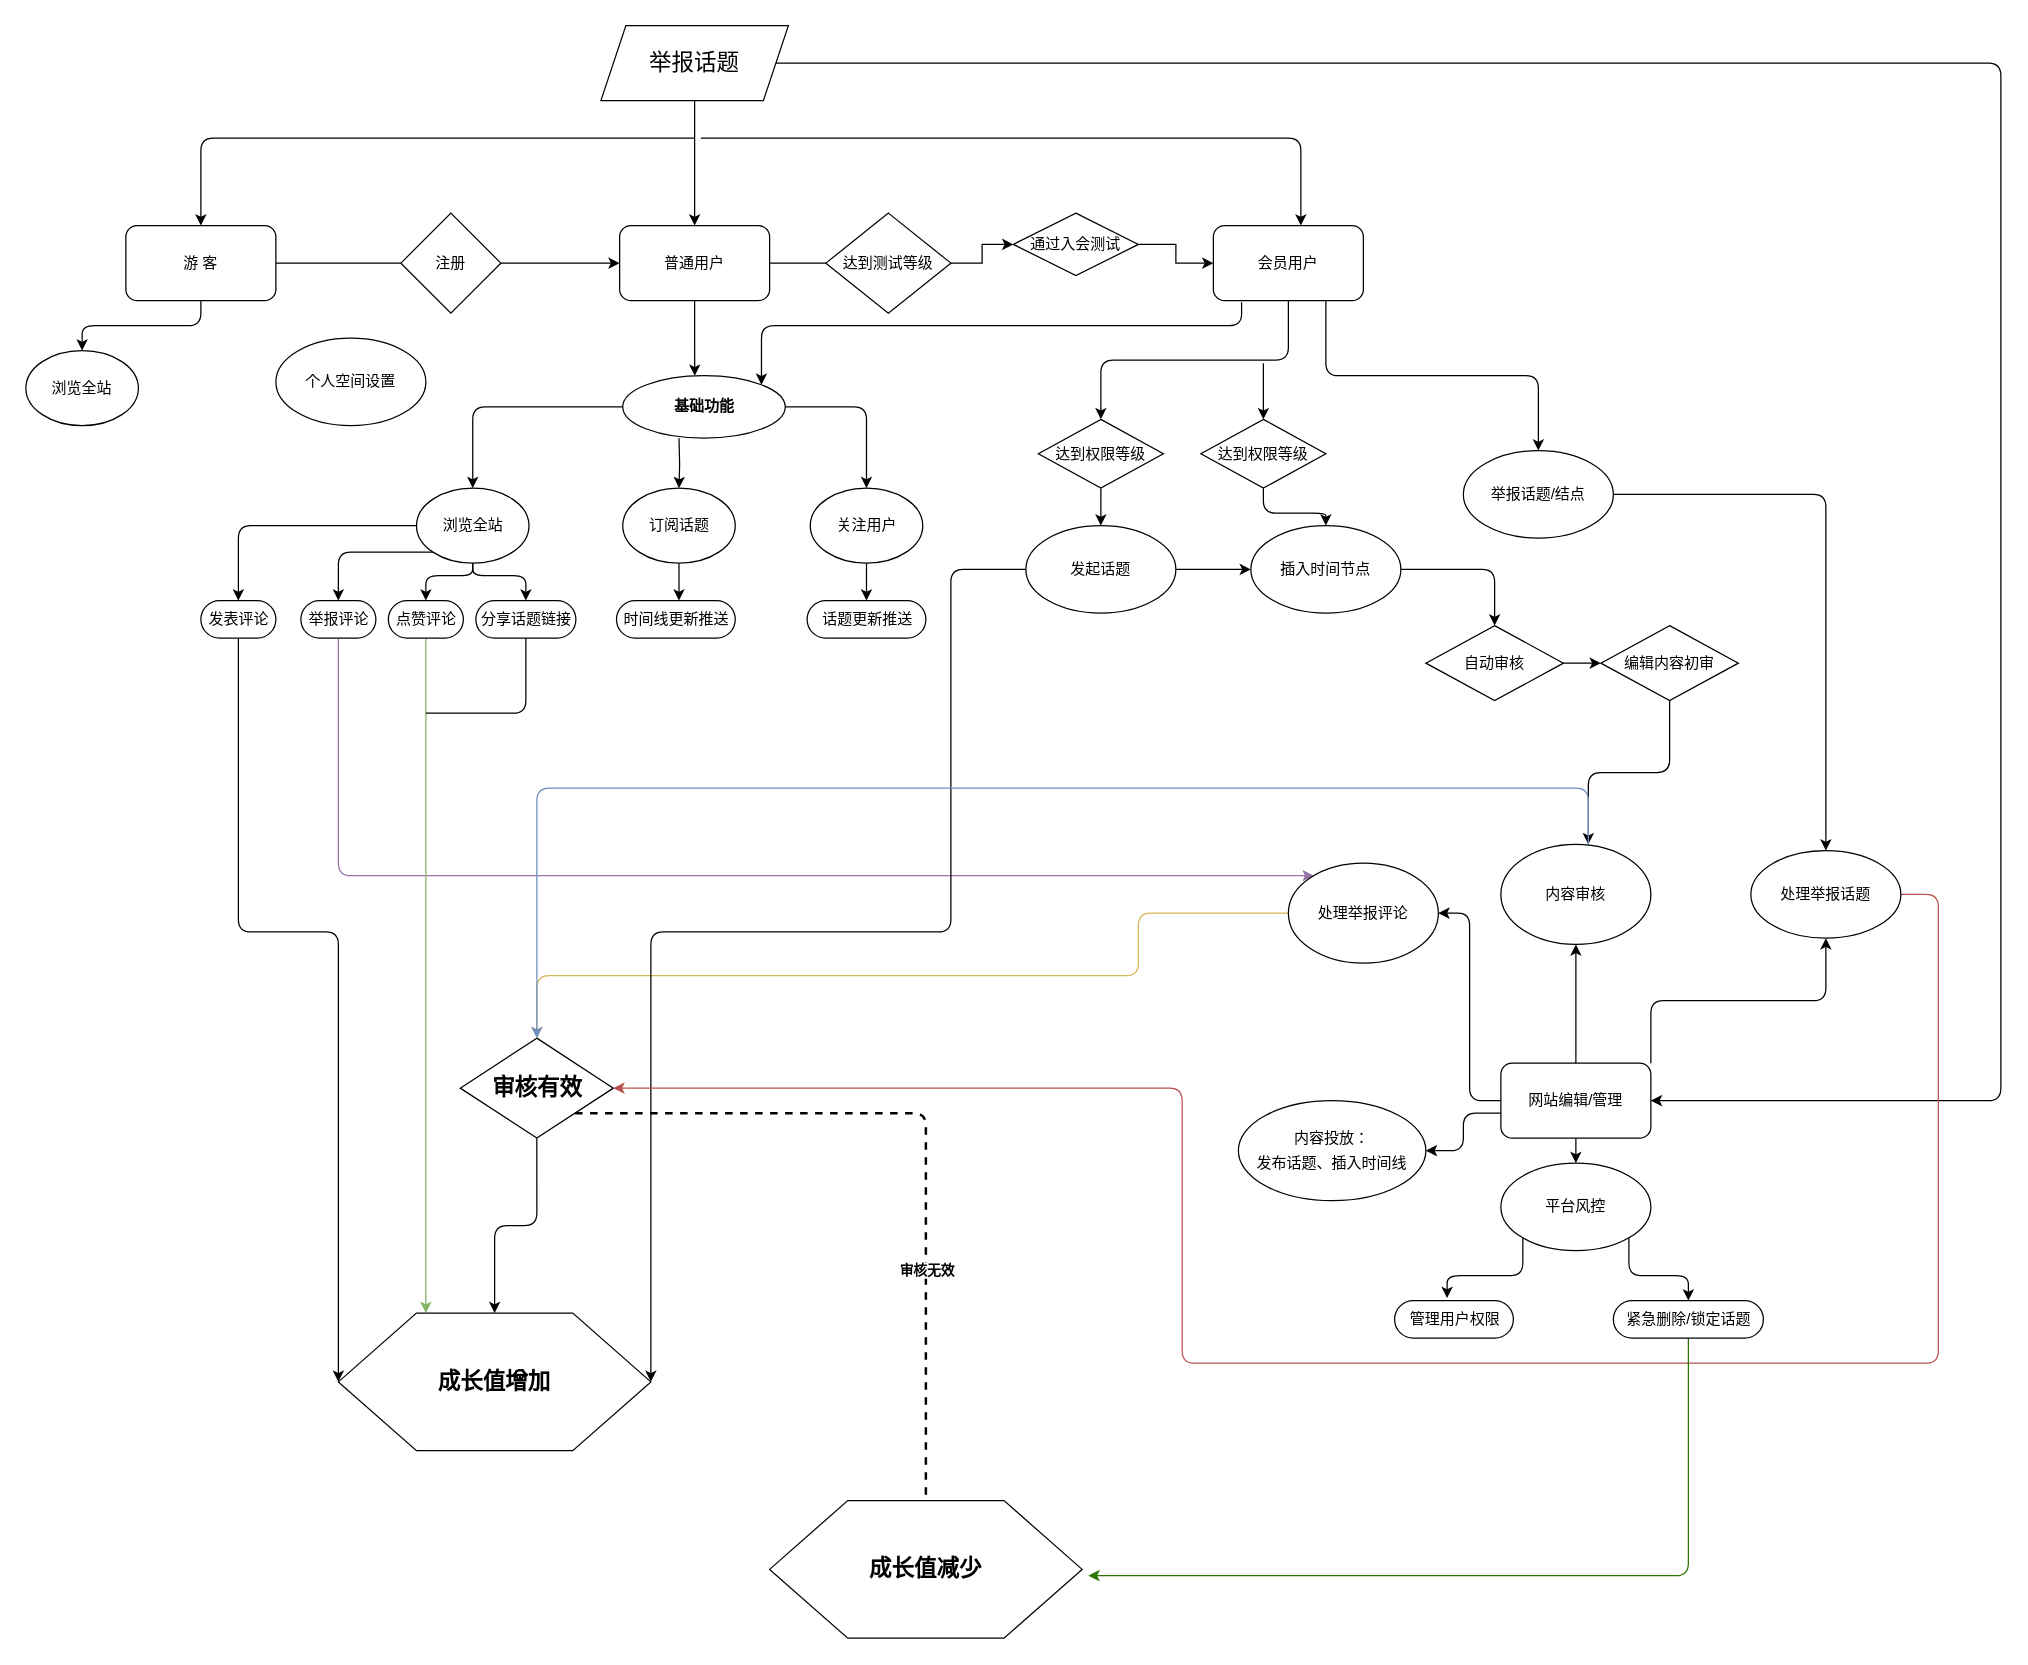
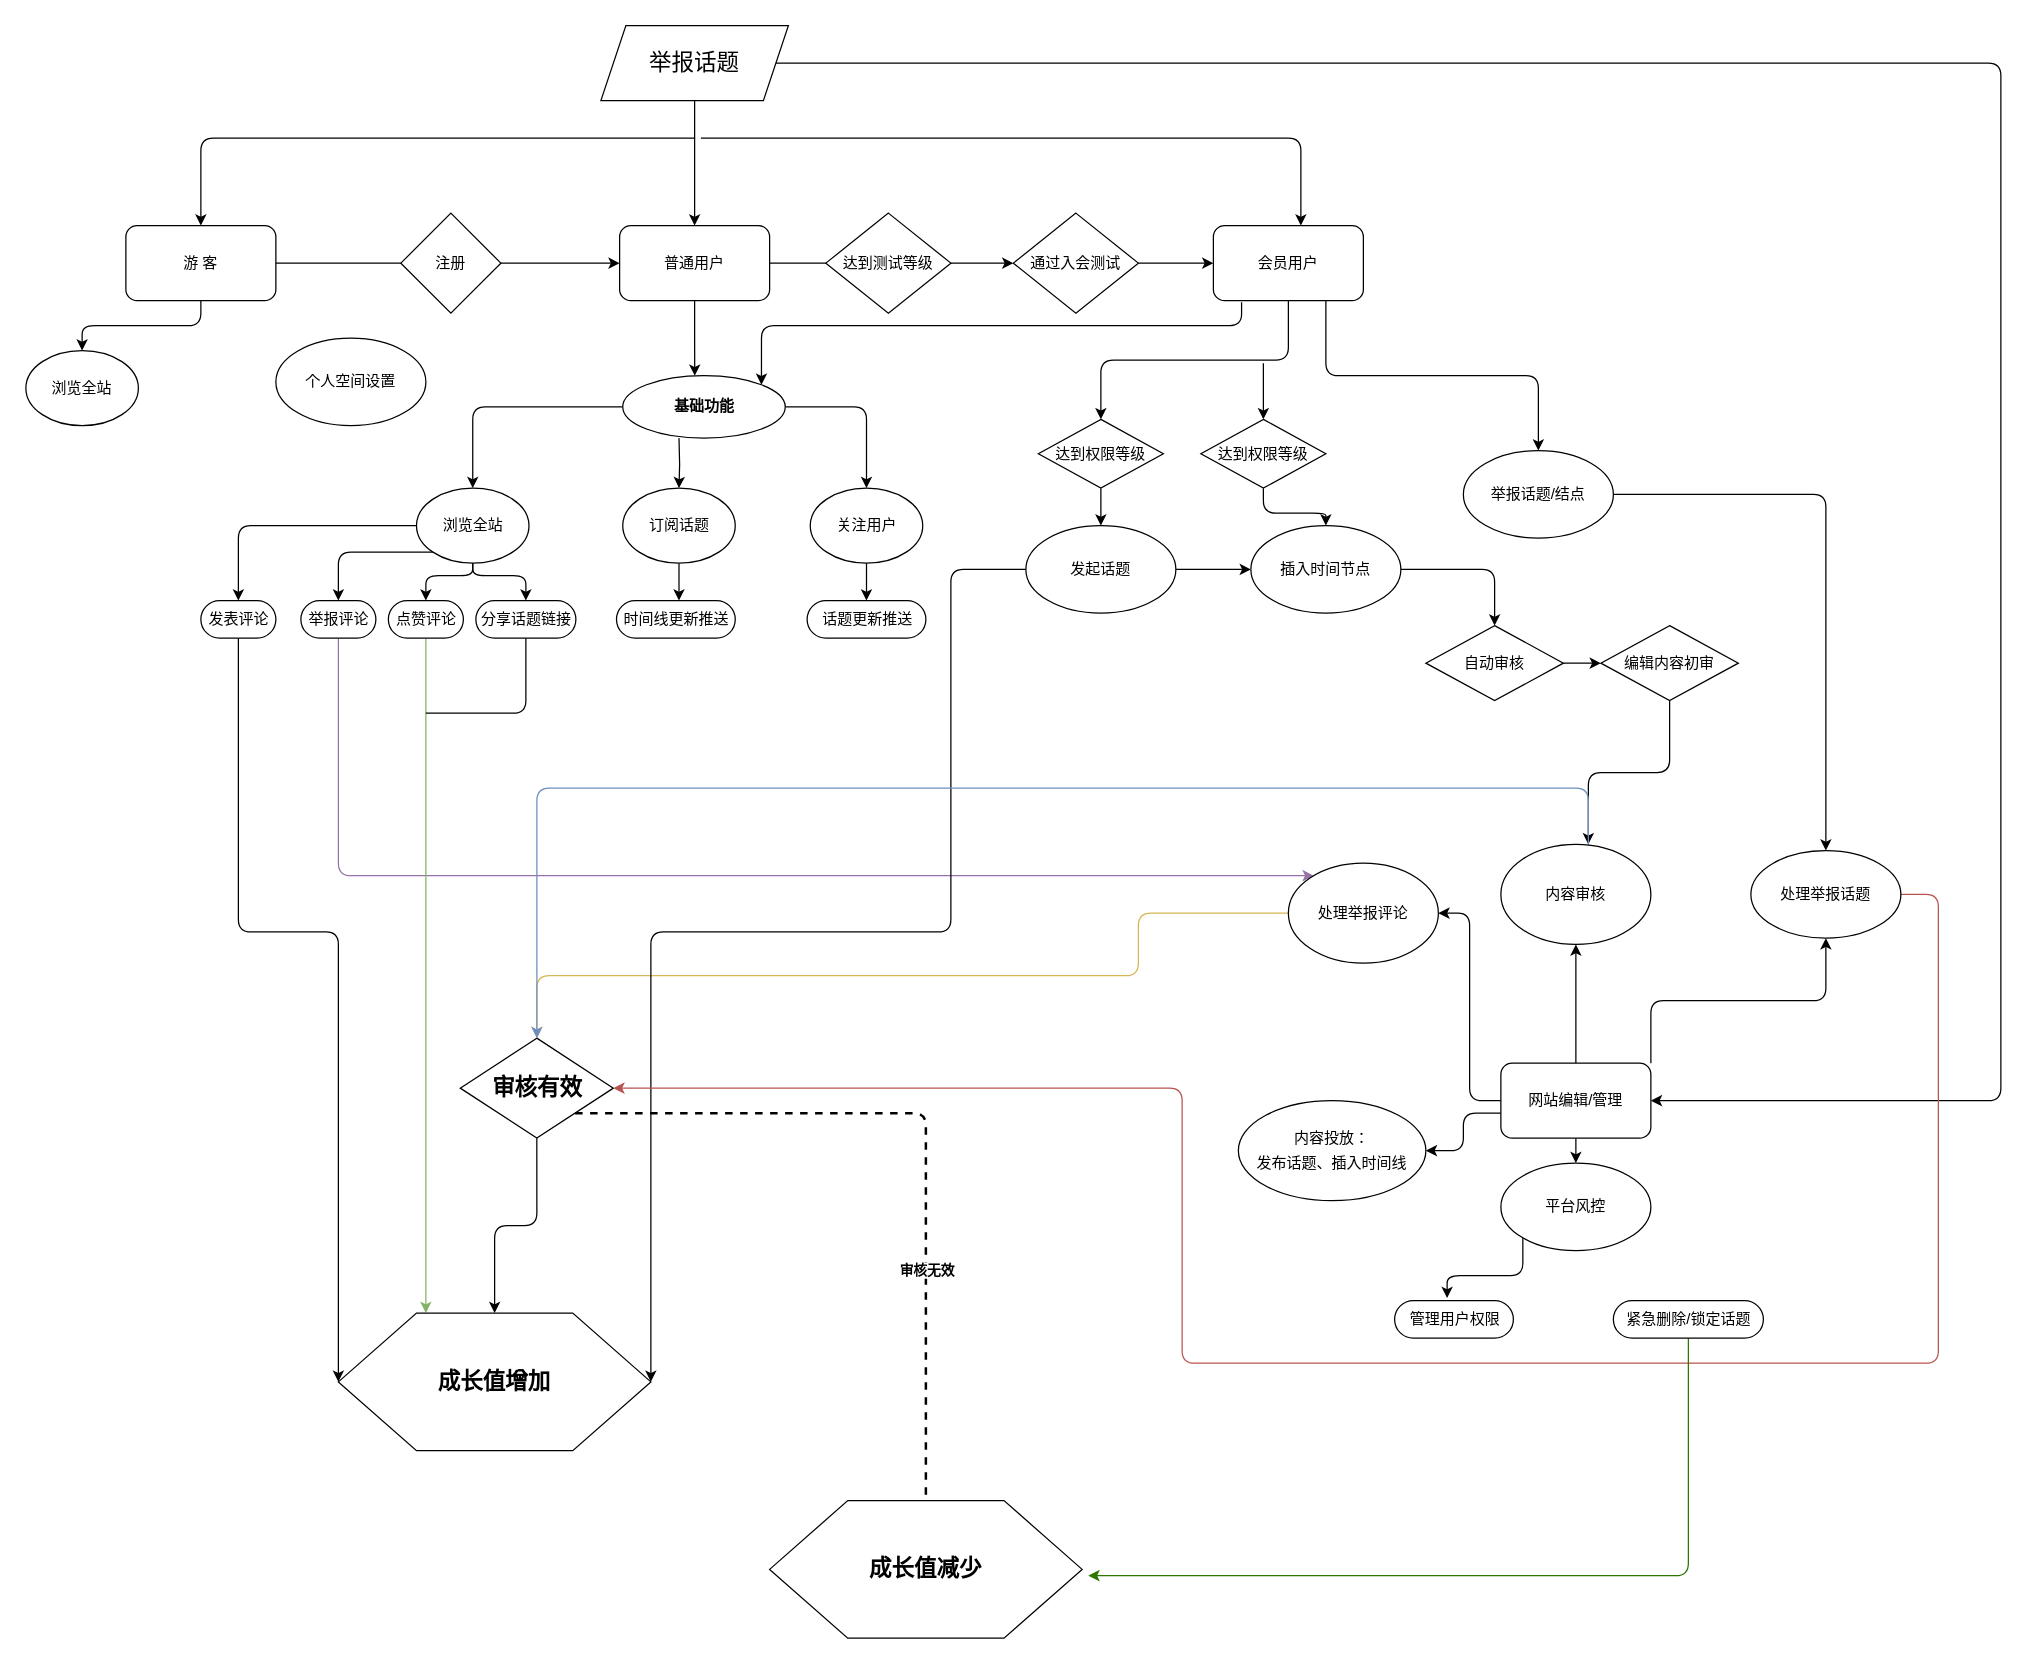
node "通过入会测试": size 125x63 -> 125x100
edge "平台风控" -> "紧急删除/锁定话题": removed
